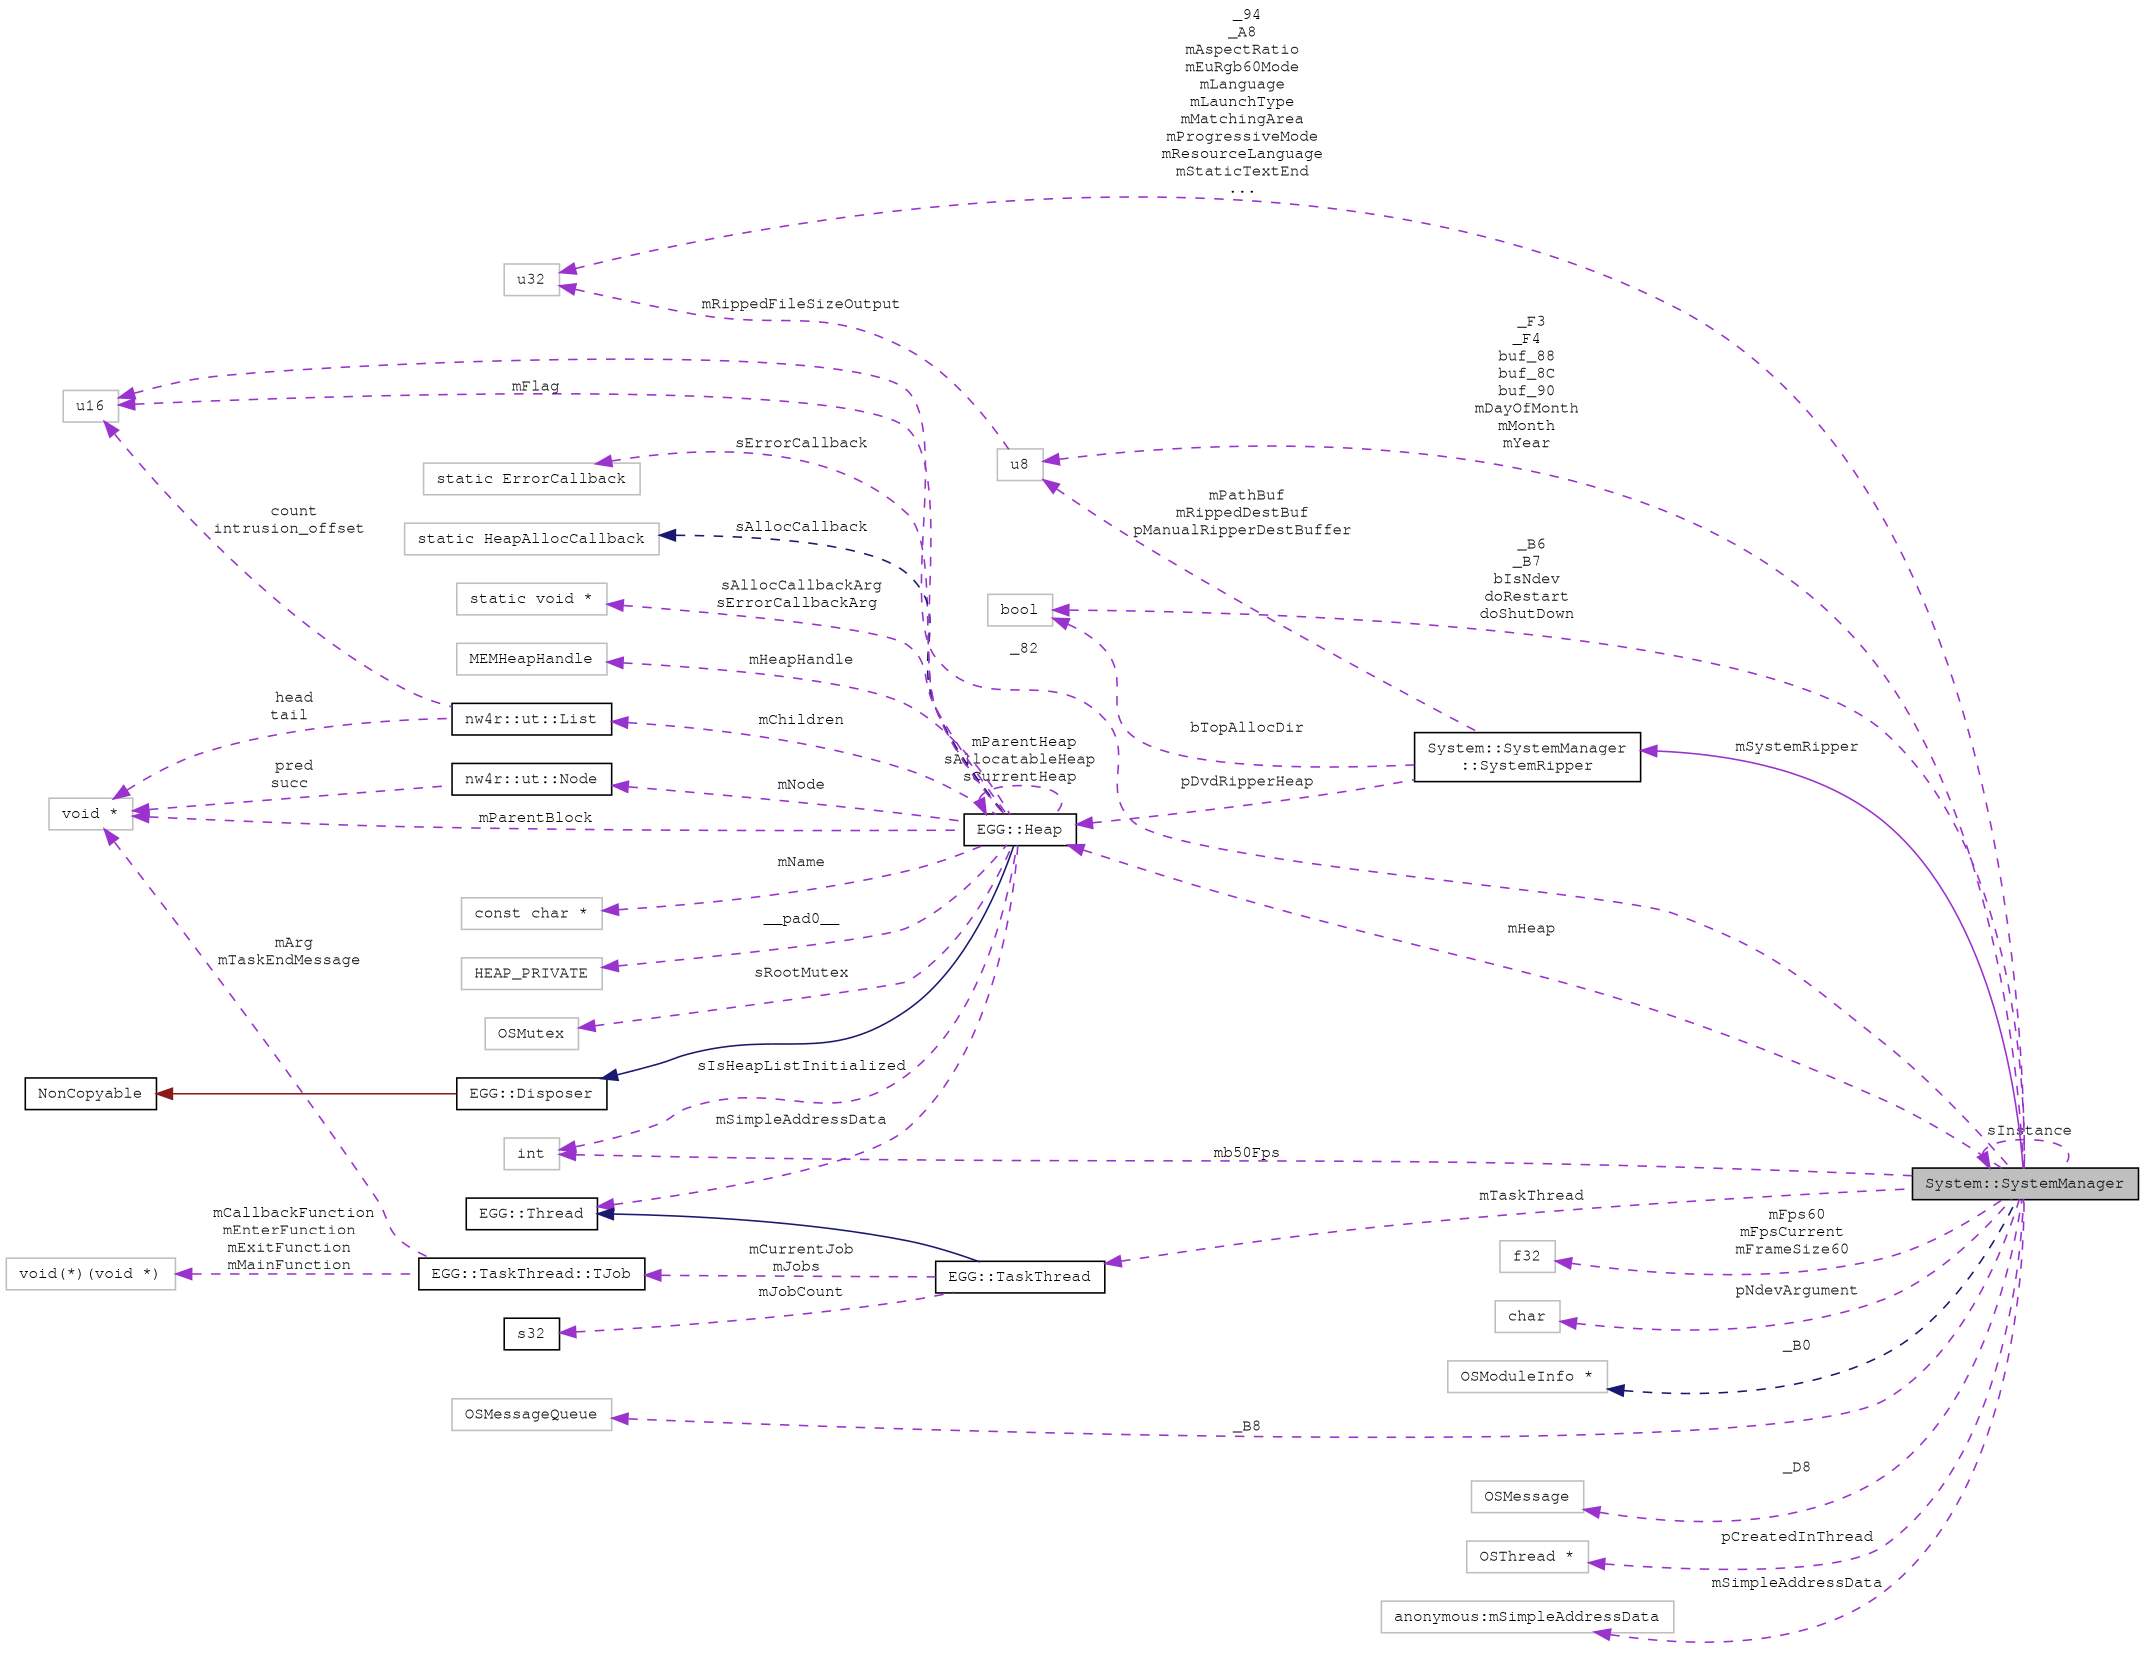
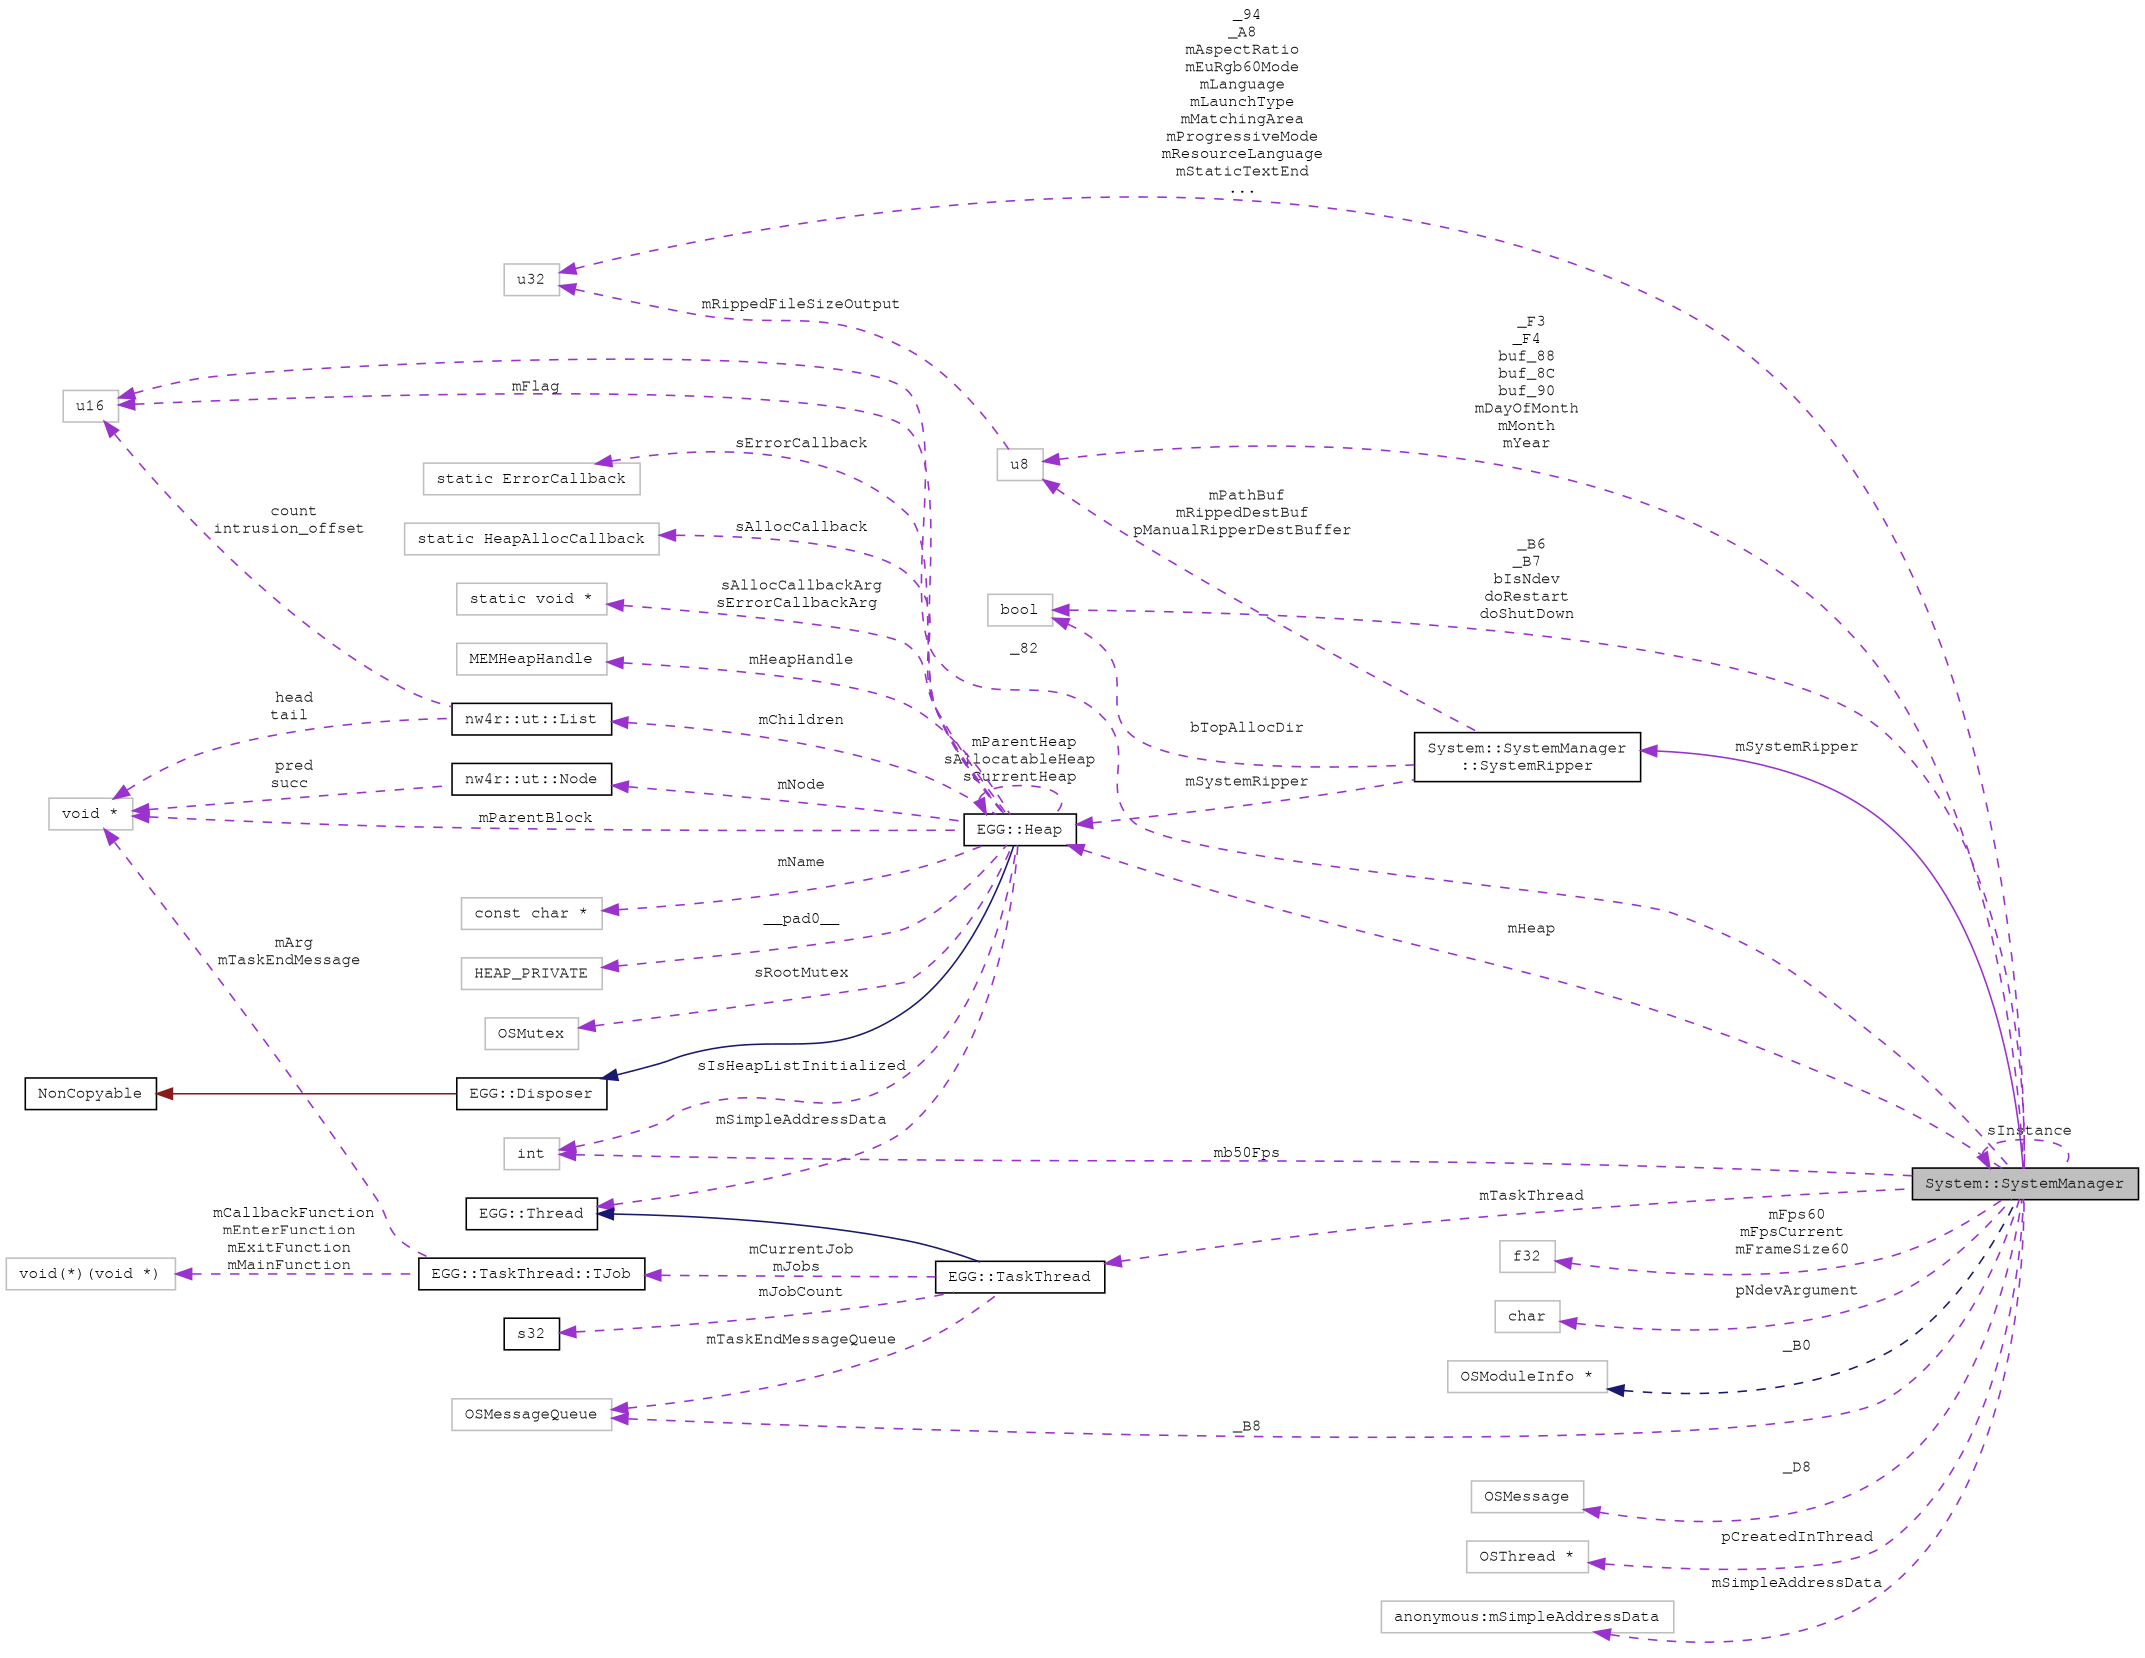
edge "EGG::Heap" -> "static HeapAllocCallback": color midnightblue -> darkorchid3
edge "System::SystemManager ::SystemRipper" -> "EGG::Heap": label " pDvdRipperHeap" -> " mSystemRipper"
edge "EGG::TaskThread" -> "OSMessageQueue": added, label "mTaskEndMessageQueue"
